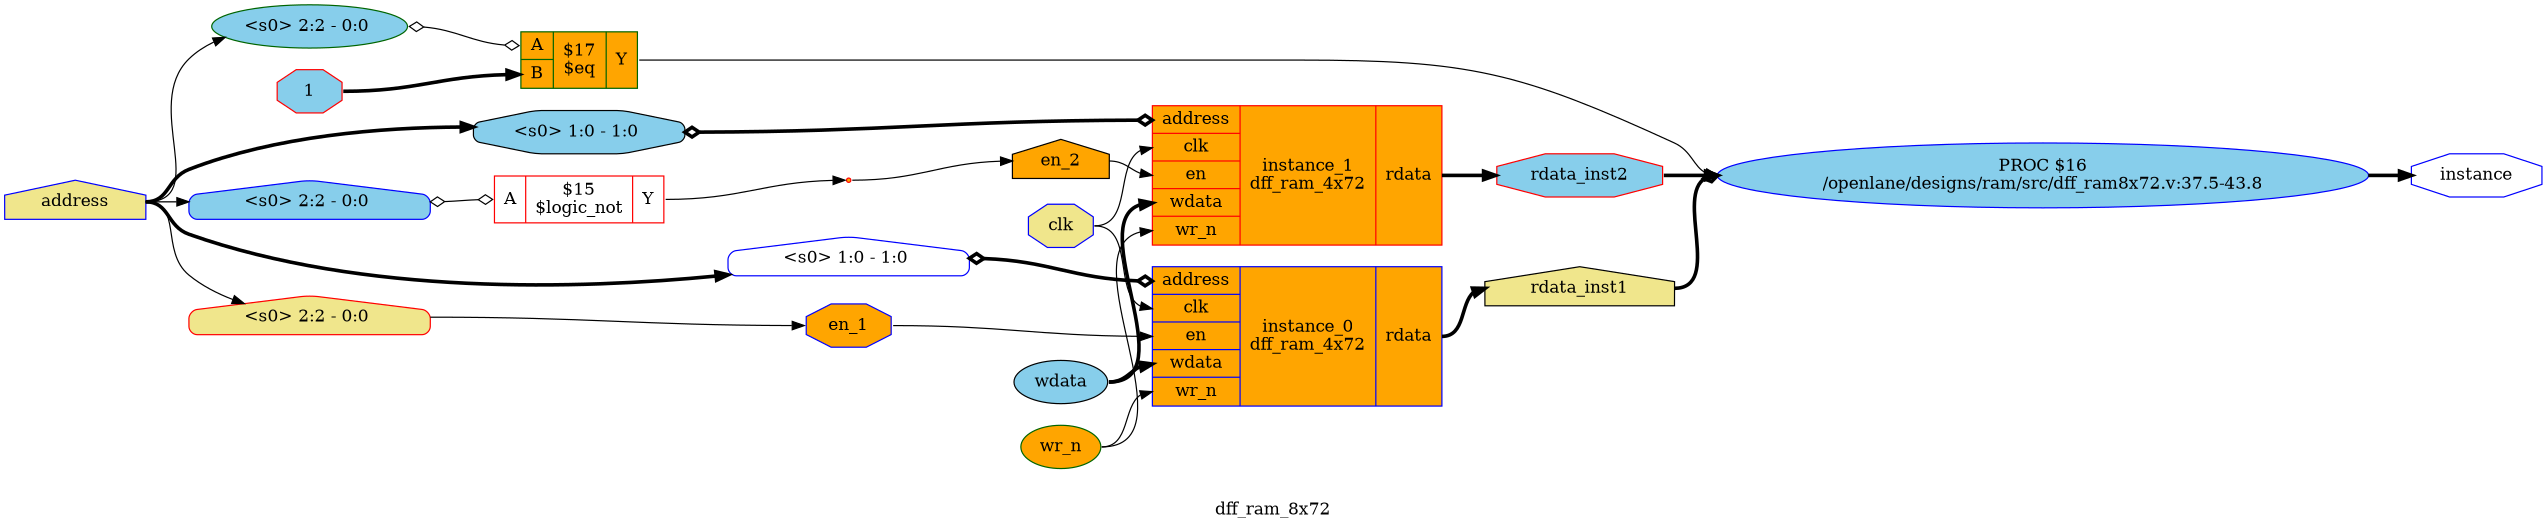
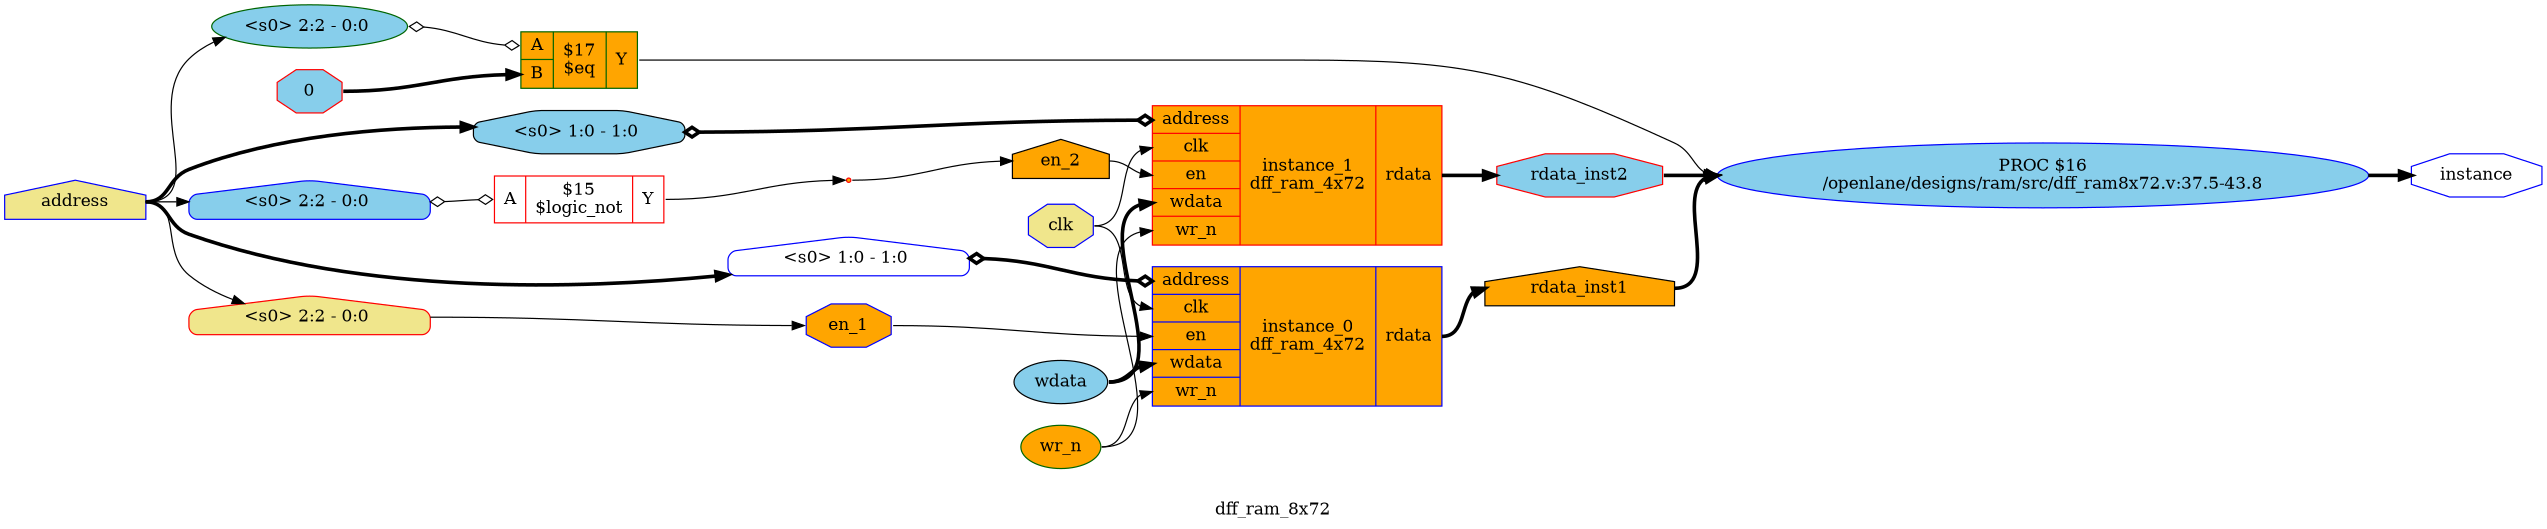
node "1": label "1" -> "0"
edge "rdata_inst1" -> "PROC $16 /openlane/designs/ram/src/dff_ram8x72.v:37.5-43.8": arrowhead odiamond -> normal
node "rdata_inst1": fillcolor khaki -> orange
